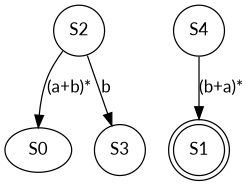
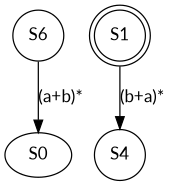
node "S2": label "S2" -> "S6"
edge "S4" -> "S1": reversed
node "S3": removed
